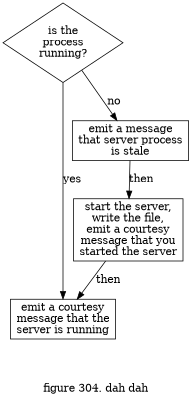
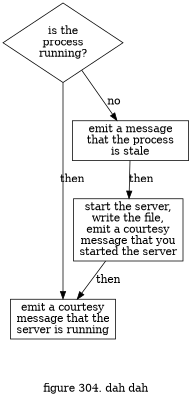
node "emit a message that server process is stale": label "emit a message that server process is stale" -> "emit a message that the process is stale"
edge "is the process running?" -> "emit a courtesy message that the server is running": label "yes" -> "then"
